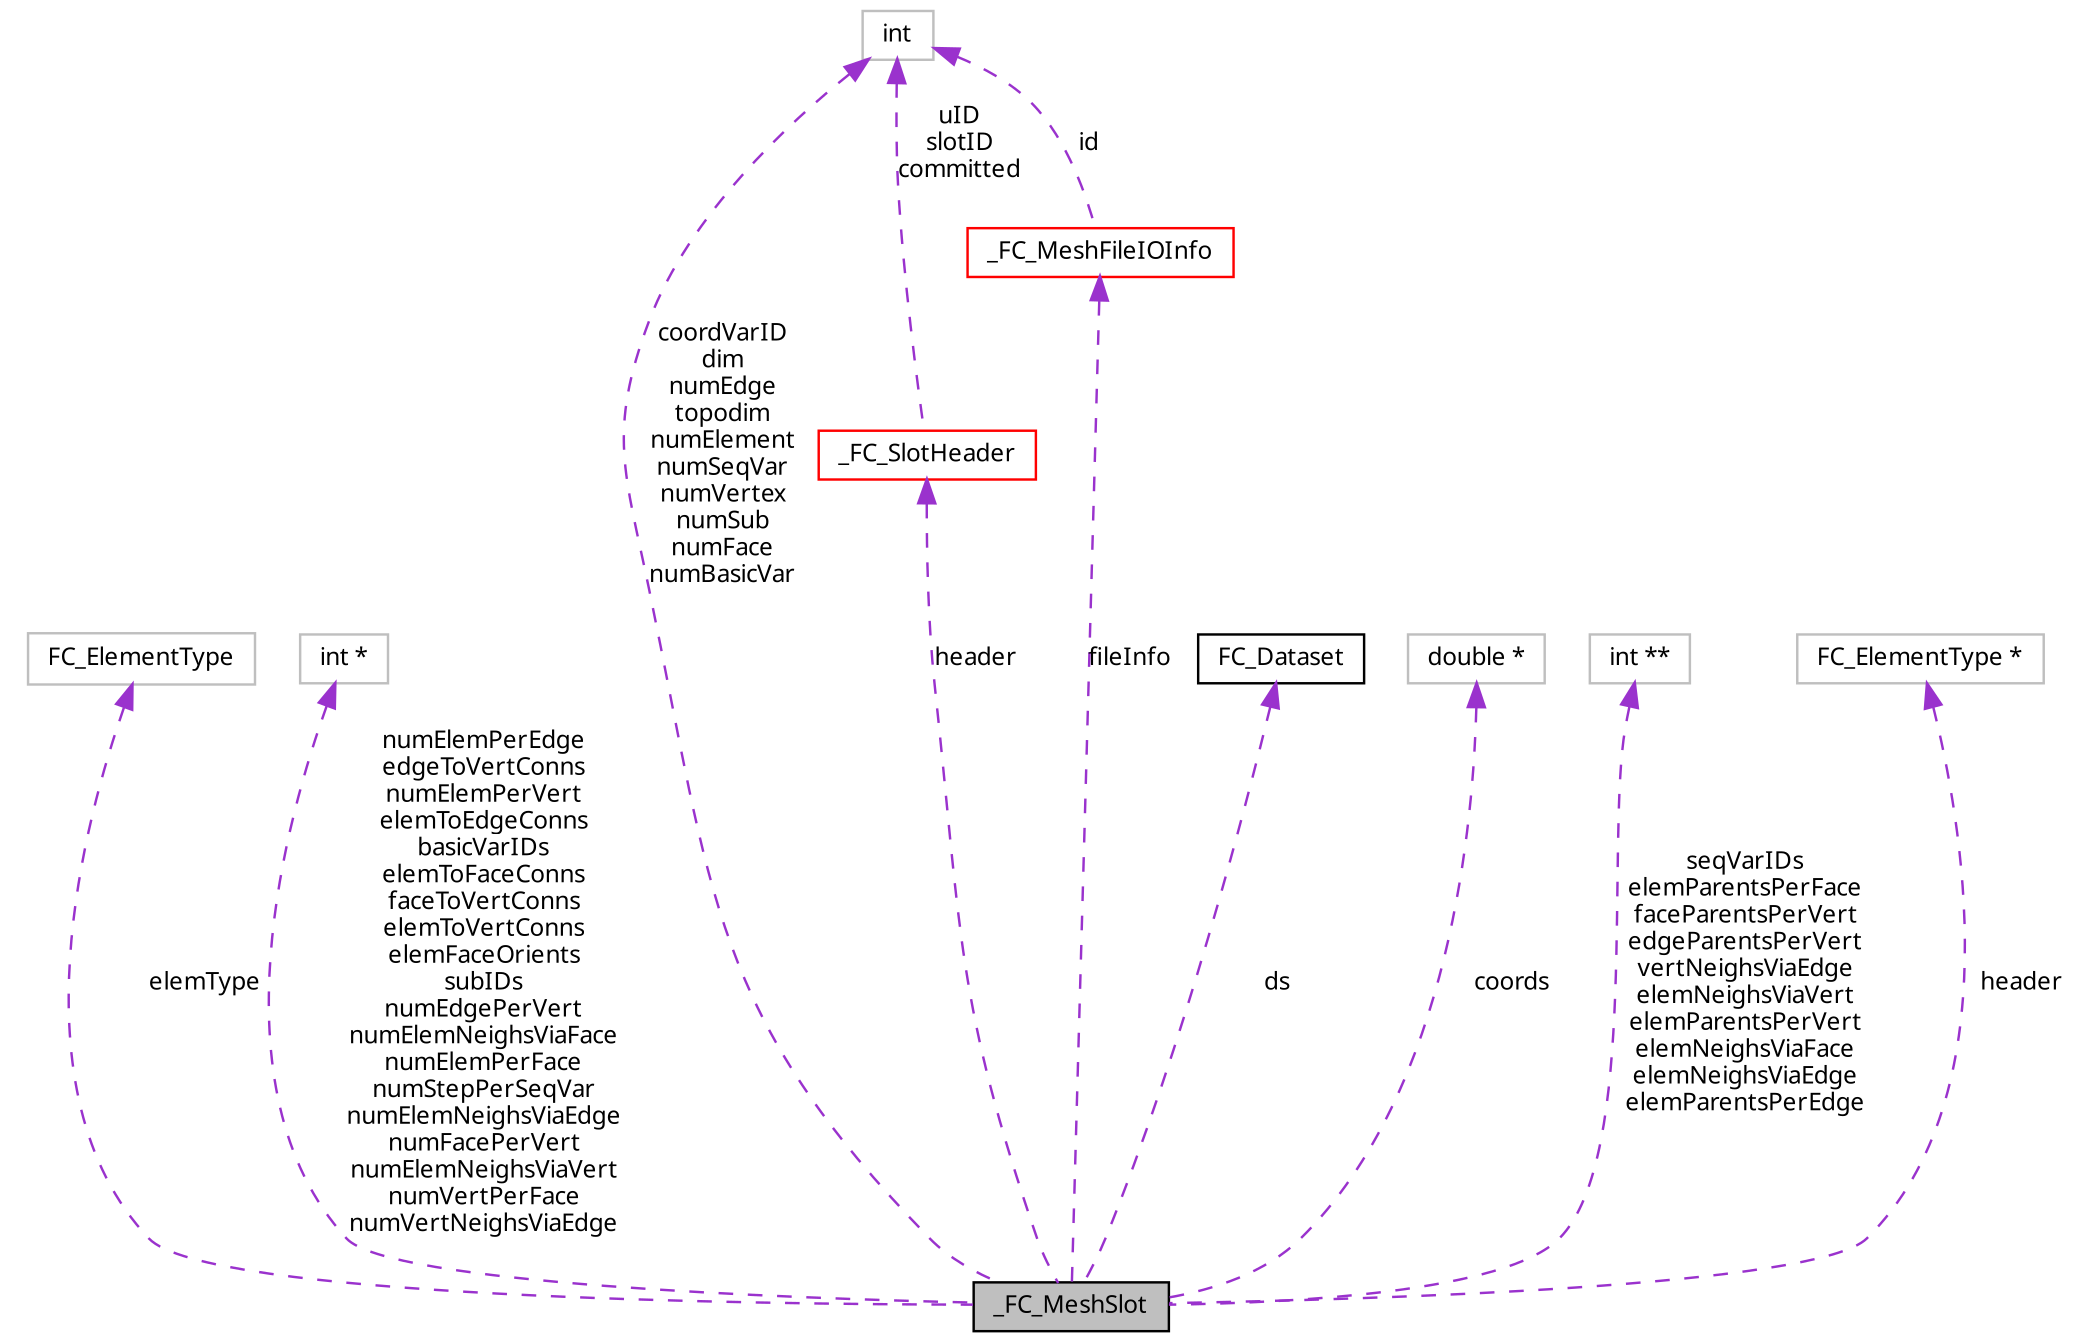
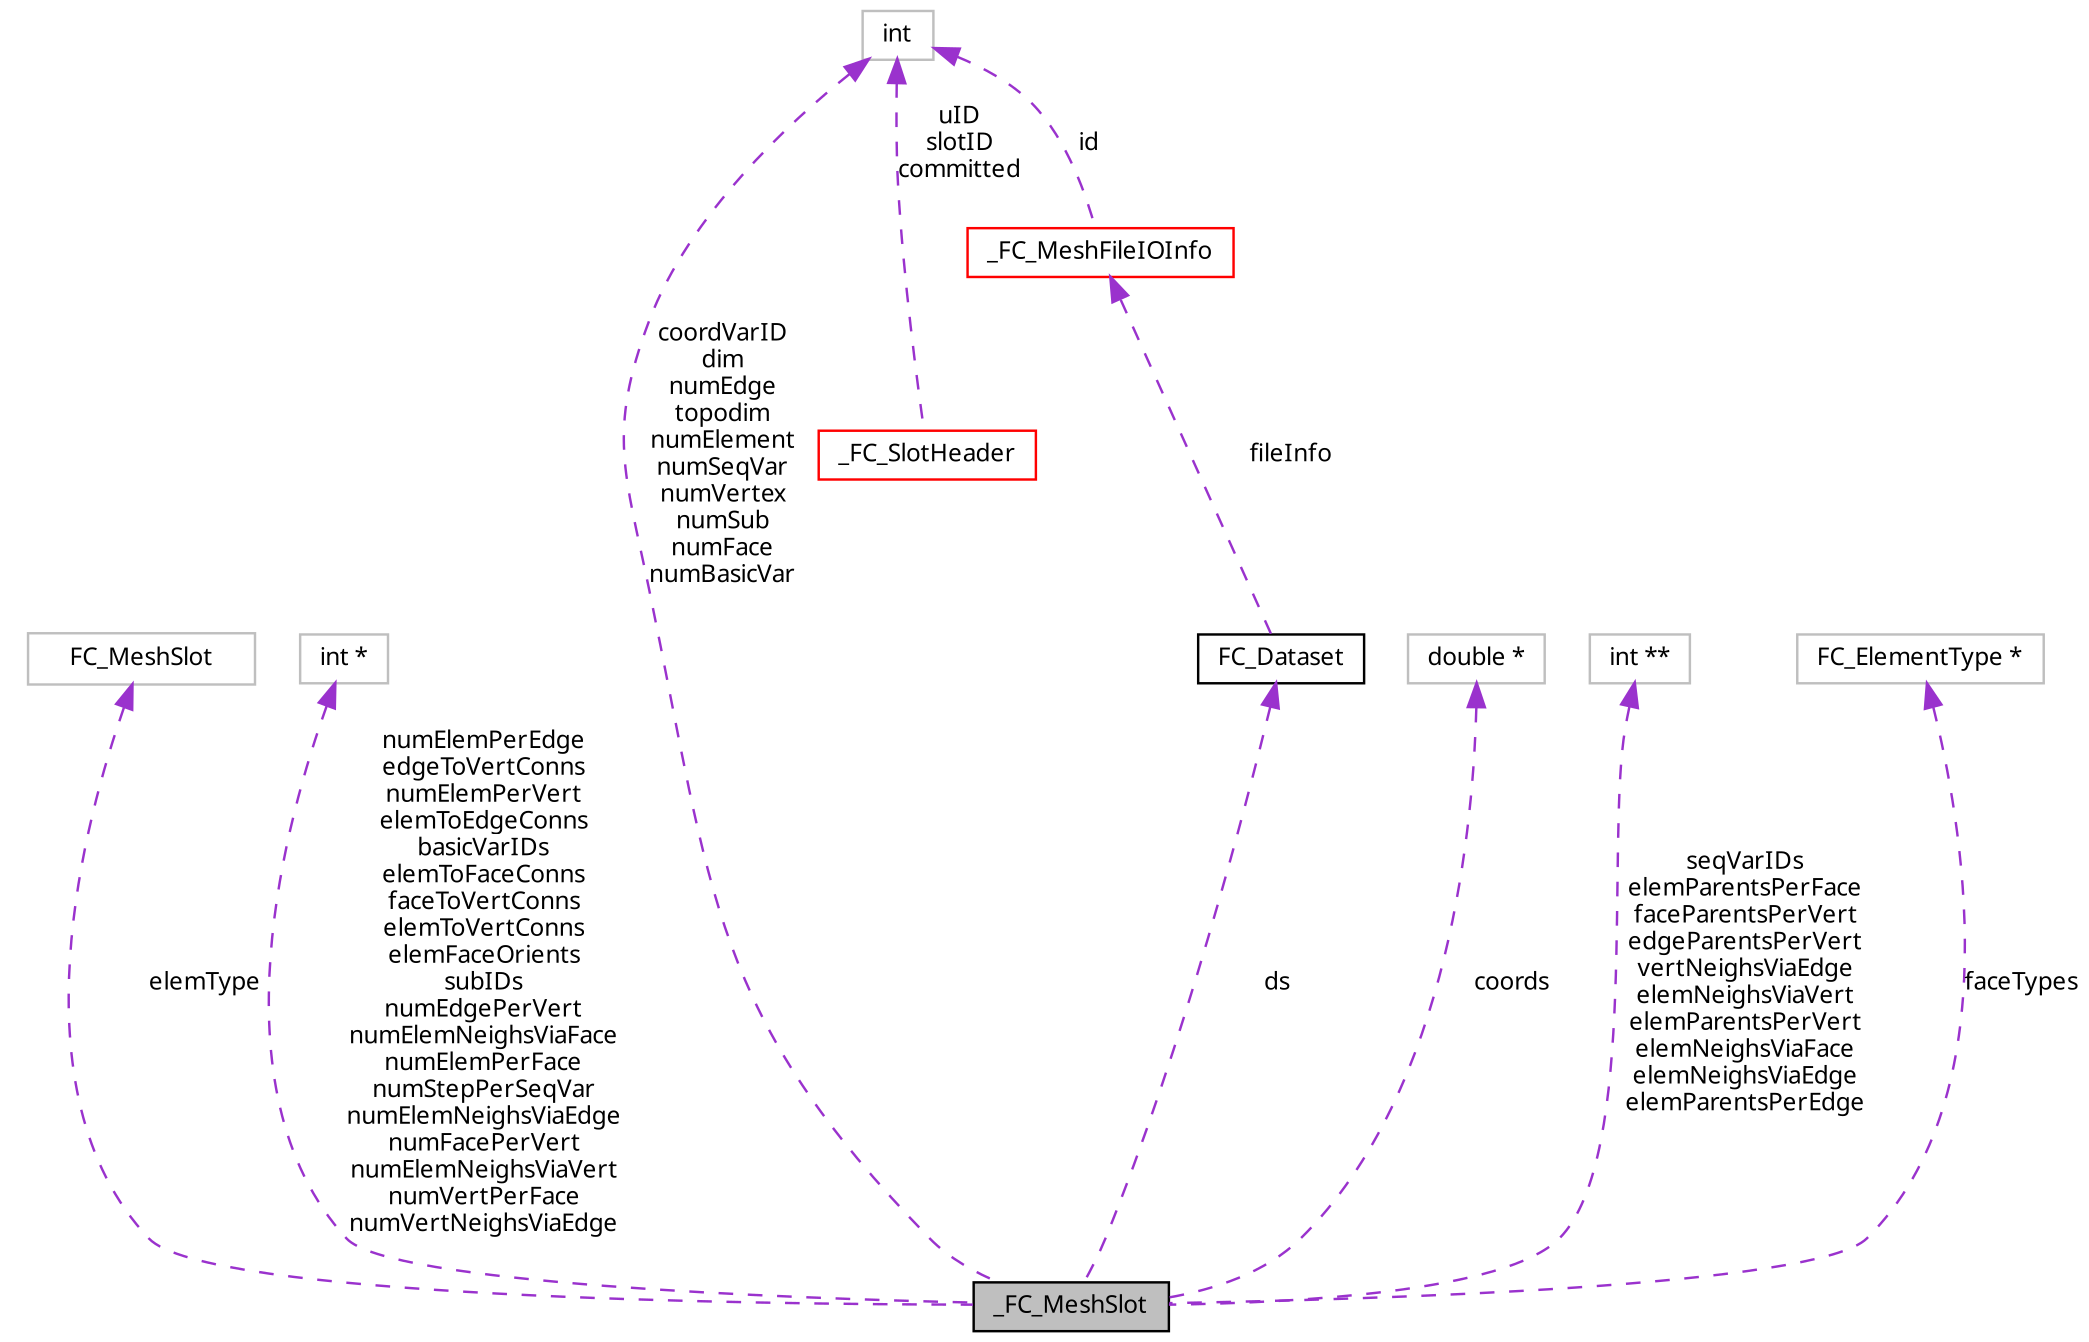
node "FC_ElementType": label "FC_ElementType" -> "FC_MeshSlot"
edge "_FC_MeshSlot" -> "_FC_MeshFileIOInfo": now "FC_Dataset" -> "_FC_MeshFileIOInfo"
edge "_FC_MeshSlot" -> "_FC_SlotHeader": removed, label "header"
edge "_FC_MeshSlot" -> "FC_ElementType *": label "header" -> "faceTypes"
